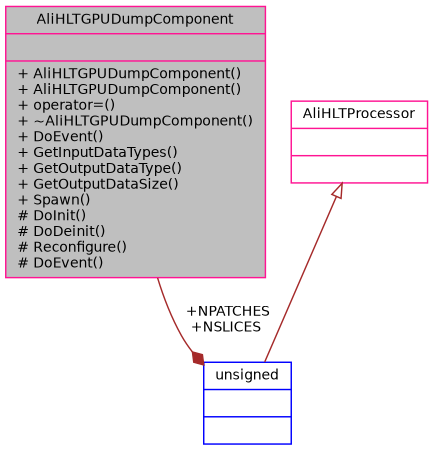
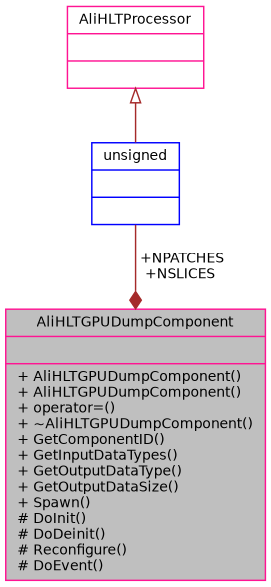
node "AliHLTGPUDumpComponent": text "+ DoEvent()" -> "+ GetComponentID()"
edge "AliHLTGPUDumpComponent" -> "unsigned": reversed
